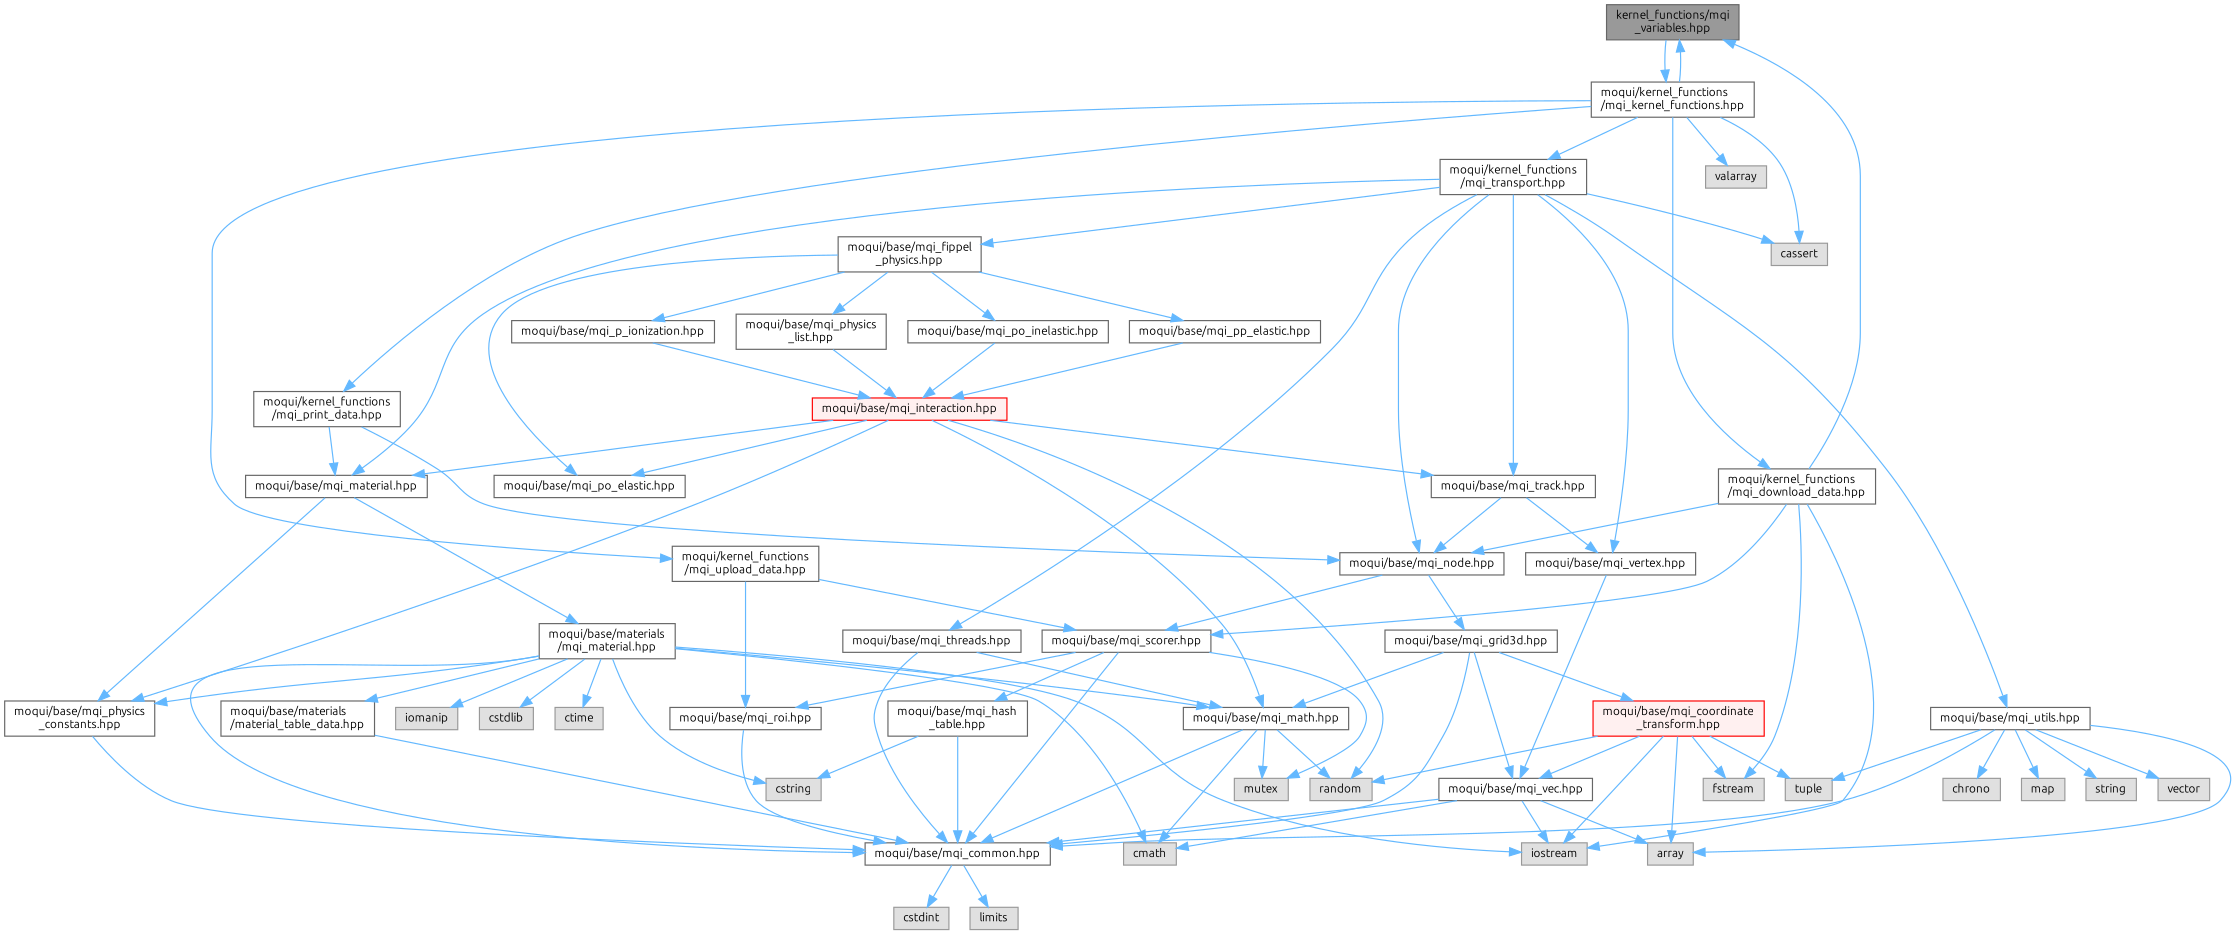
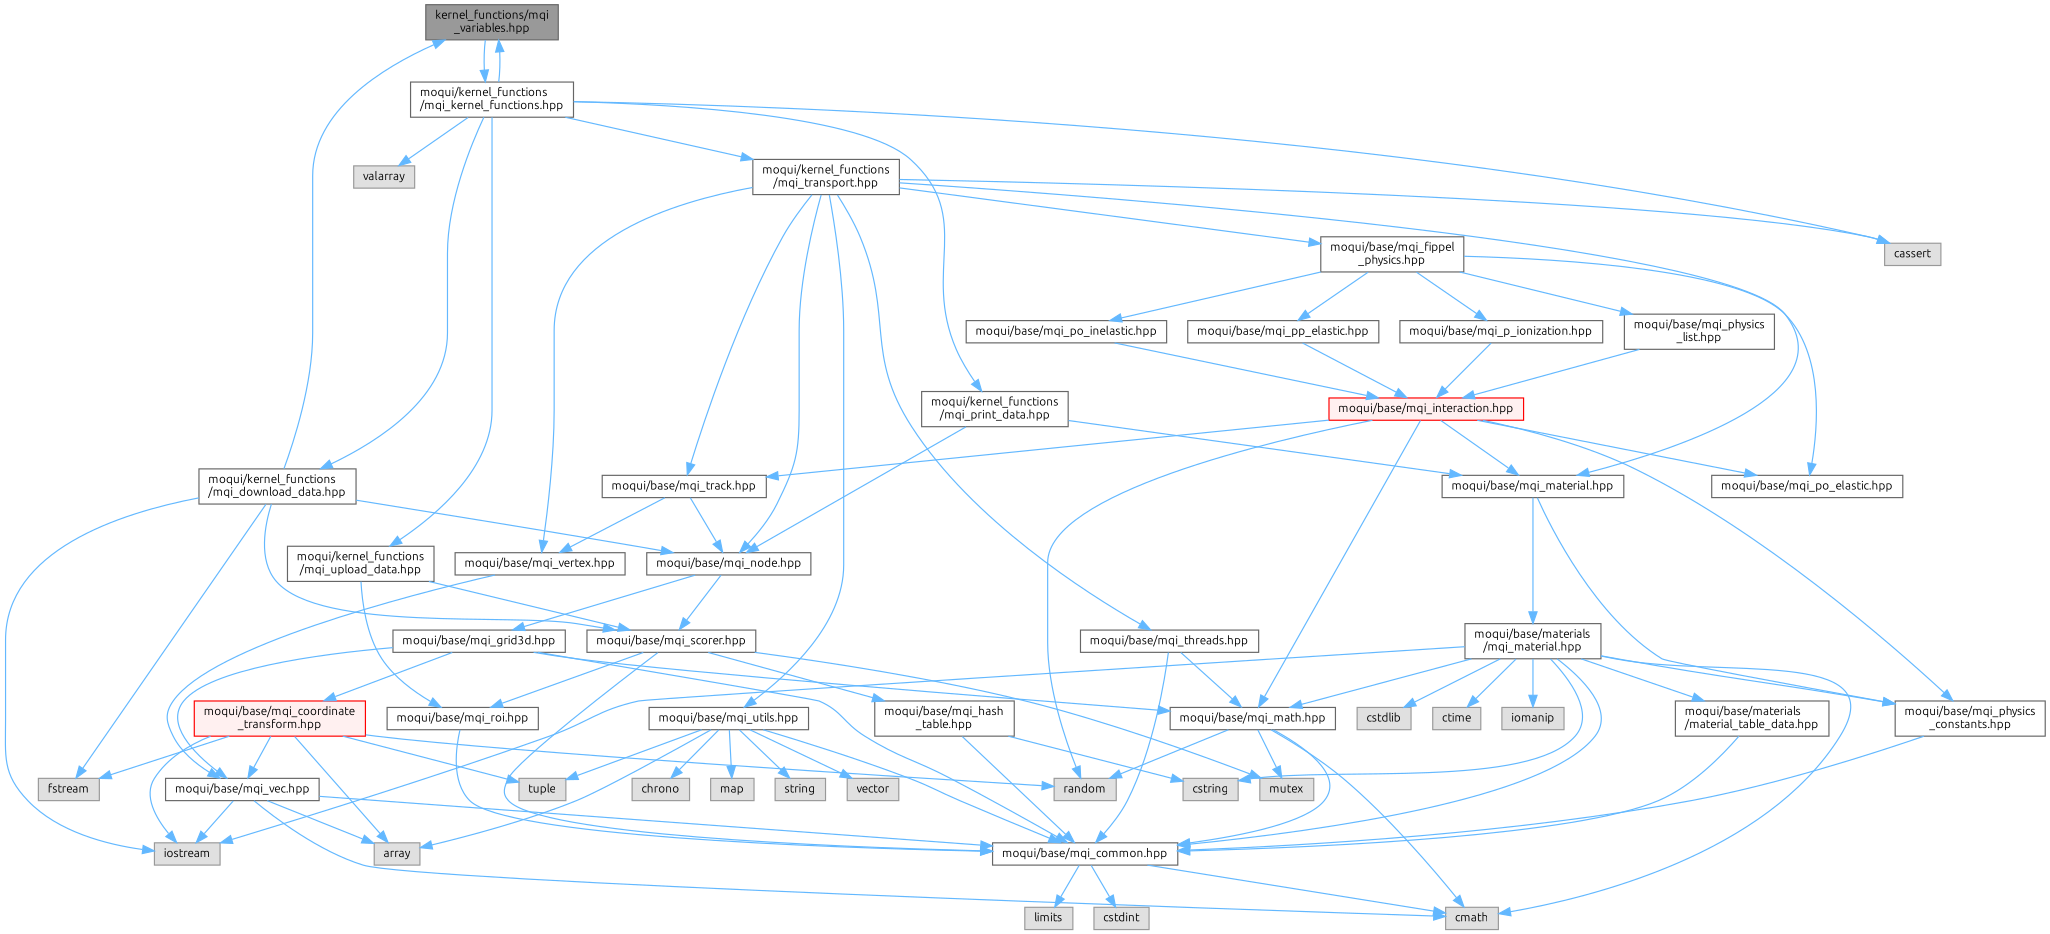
edge "moqui/base/mqi_common.hpp" -> "cmath": added
